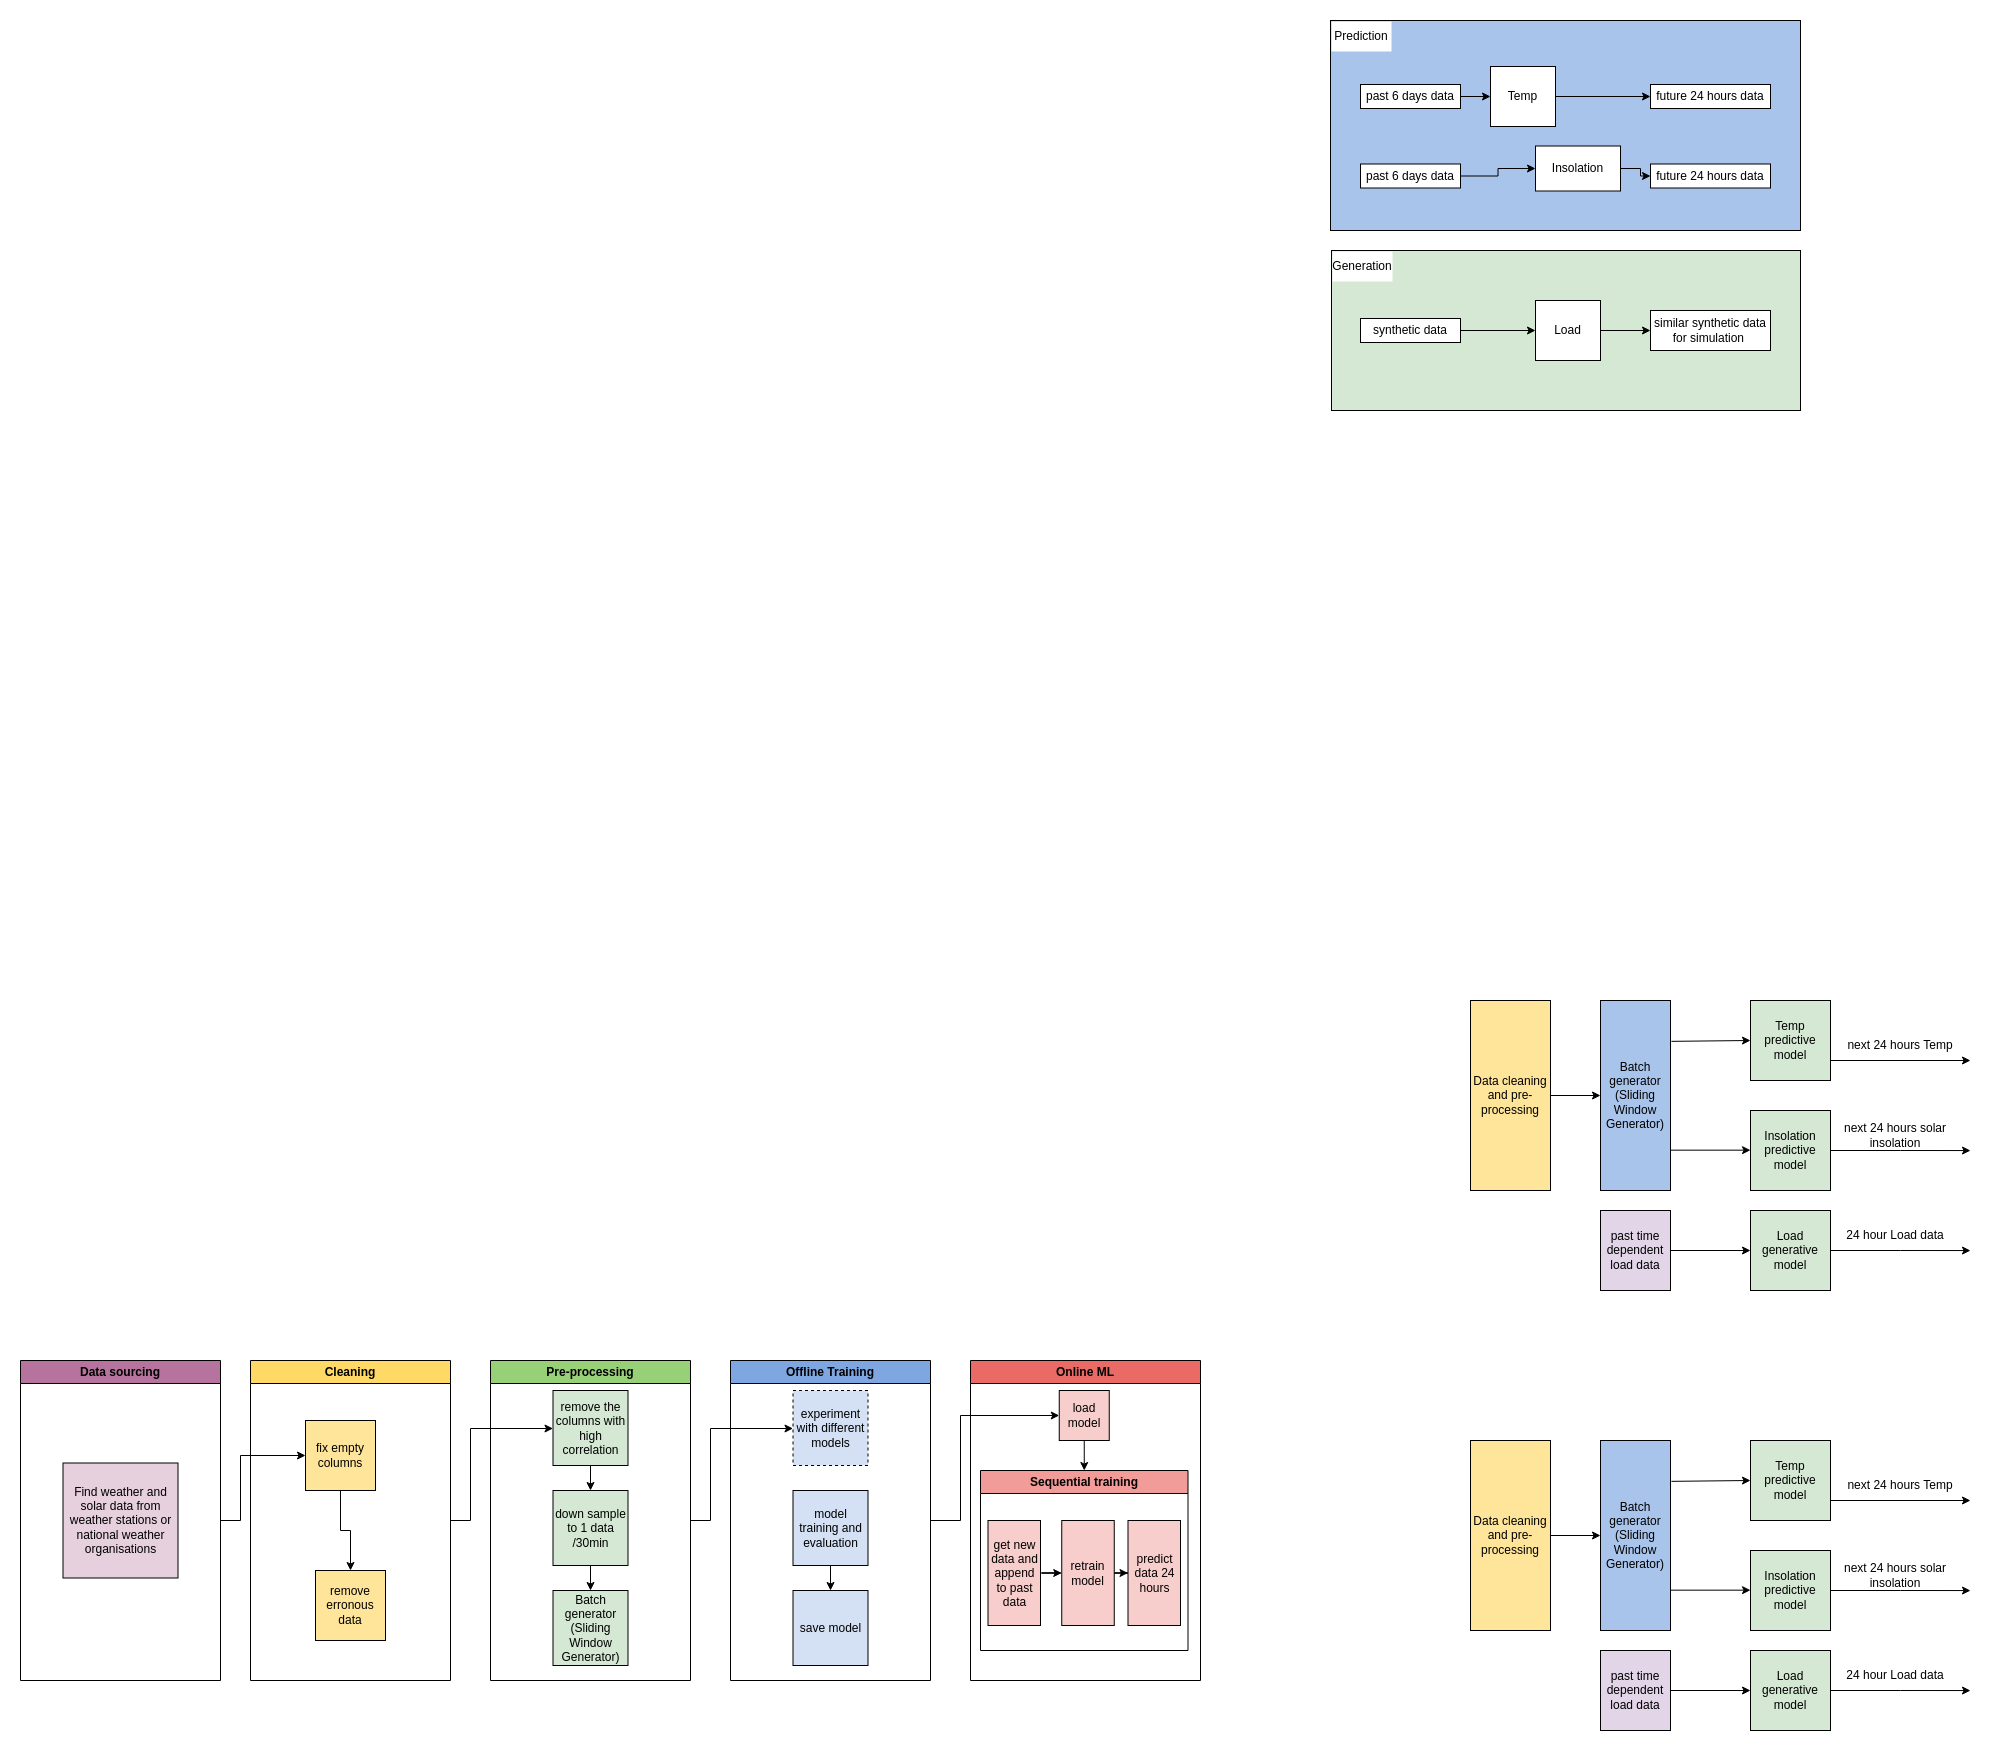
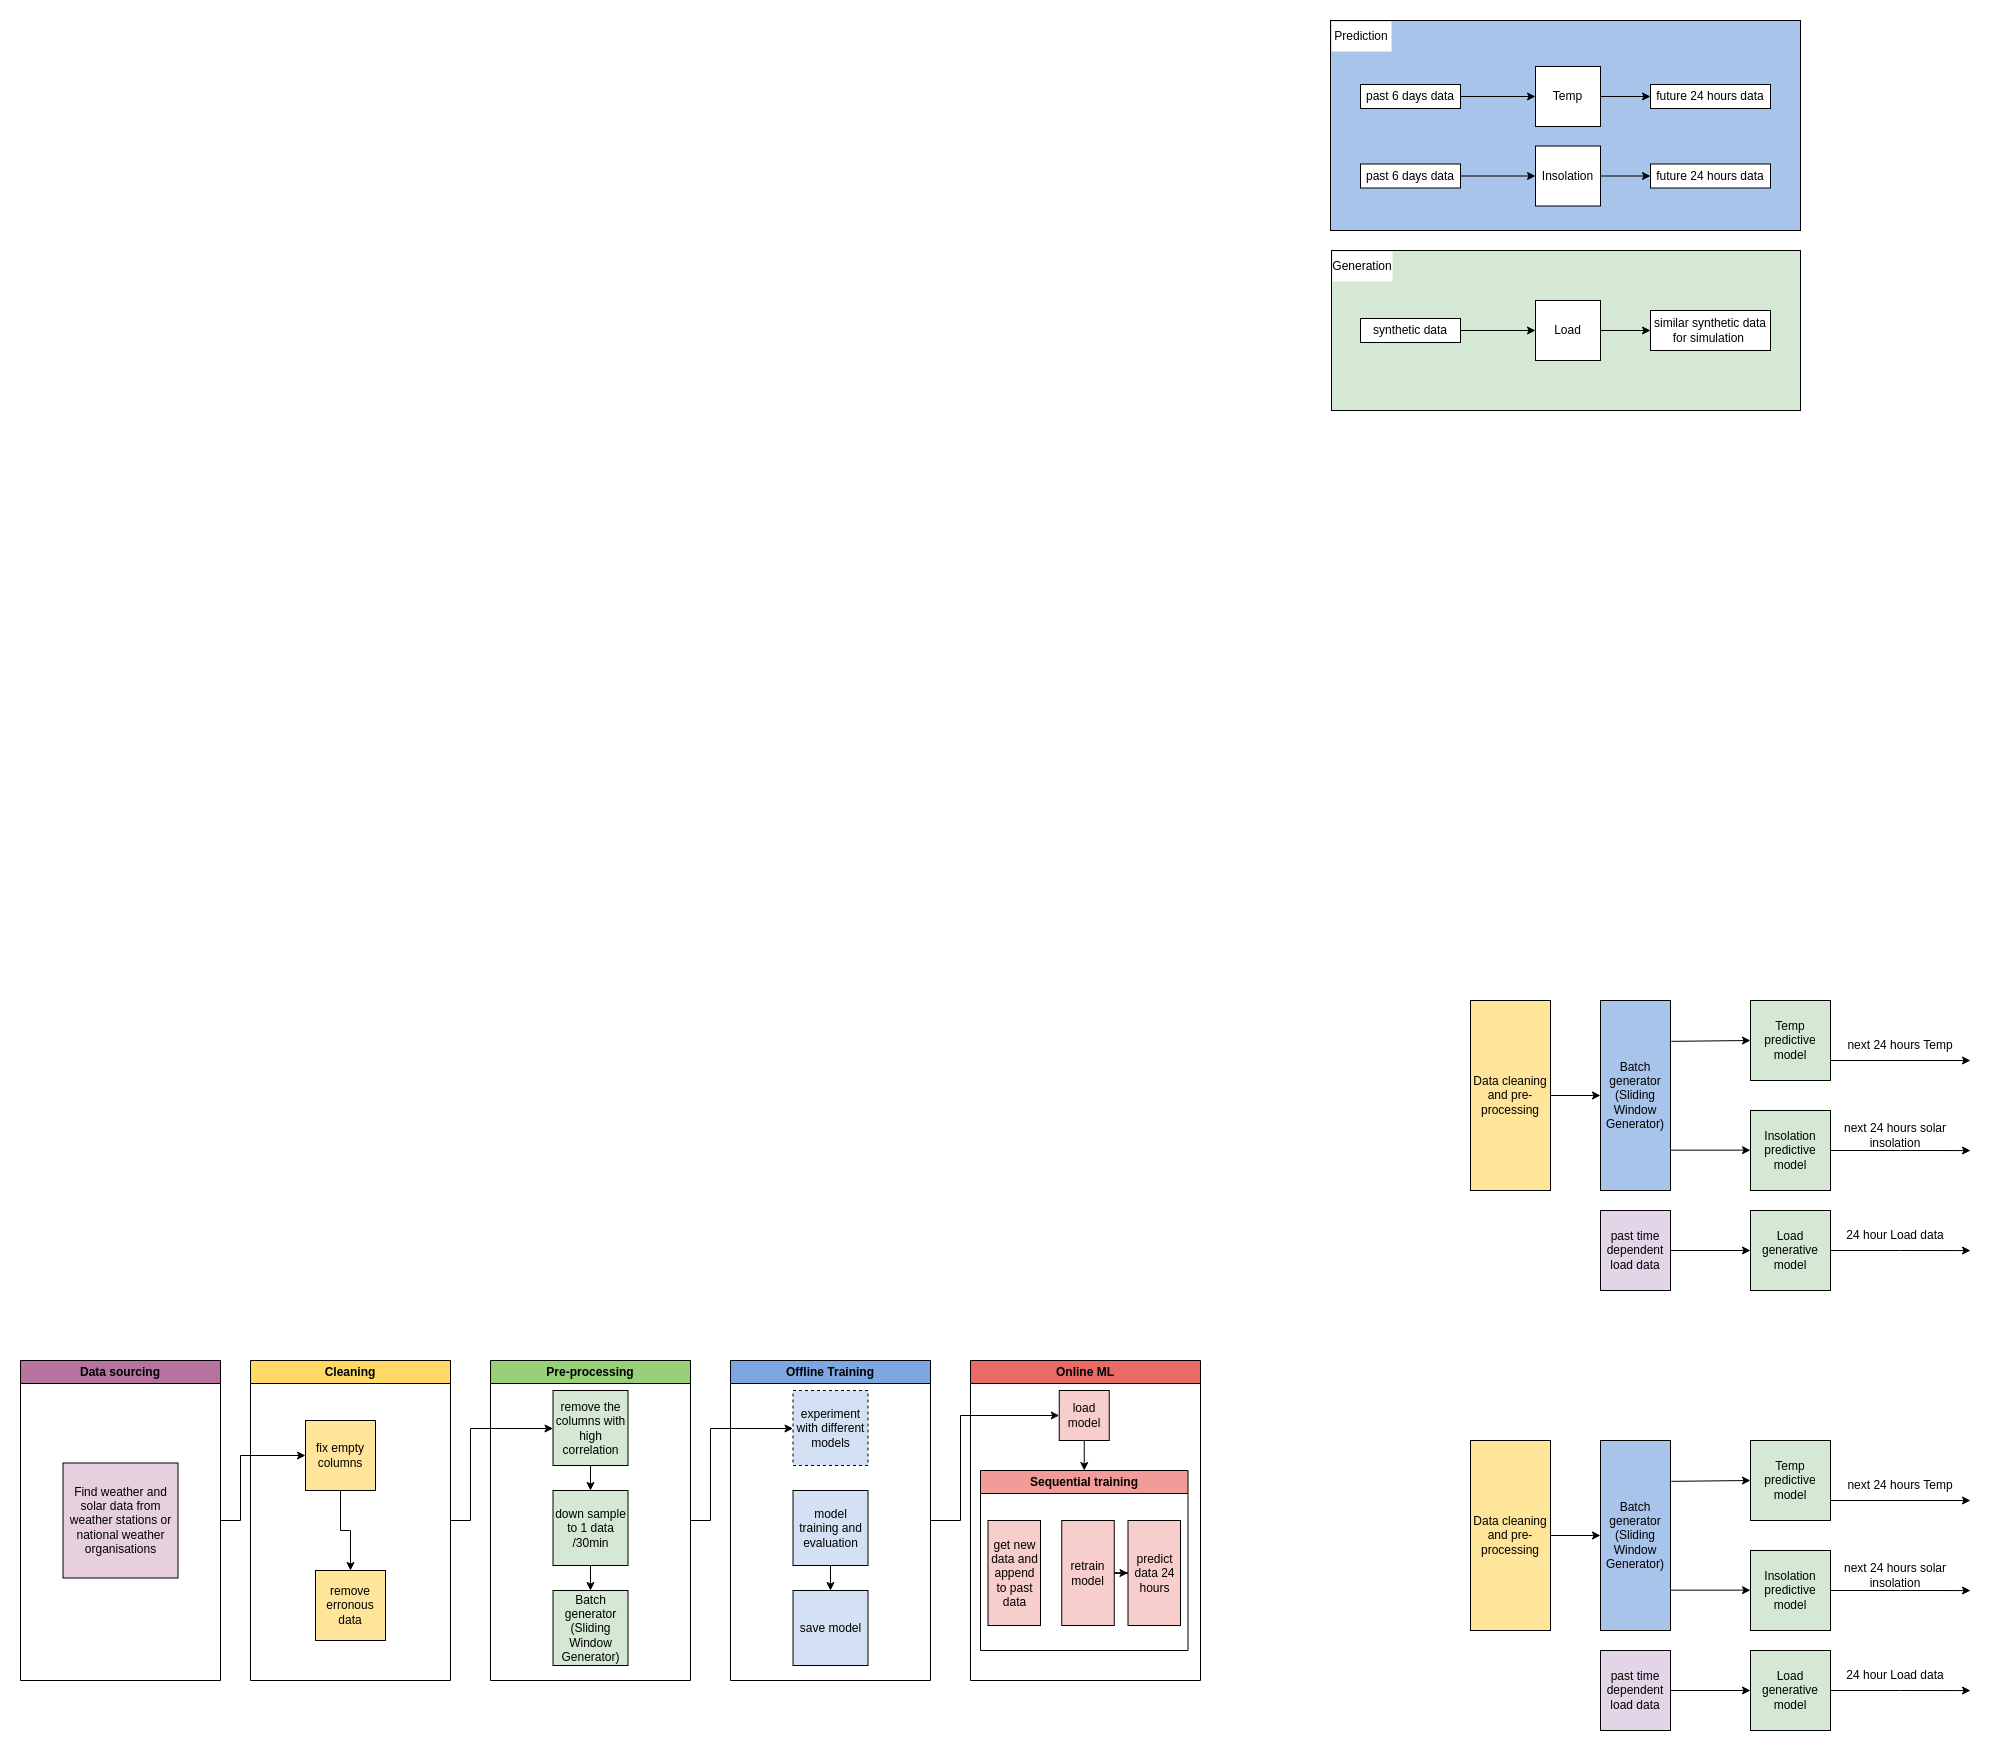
node "Temp": moved (1523, 97) -> (1568, 97)
node "Insolation": size 85x45 -> 65x60
edge "get new data and append to past data" -> "retrain model": removed
